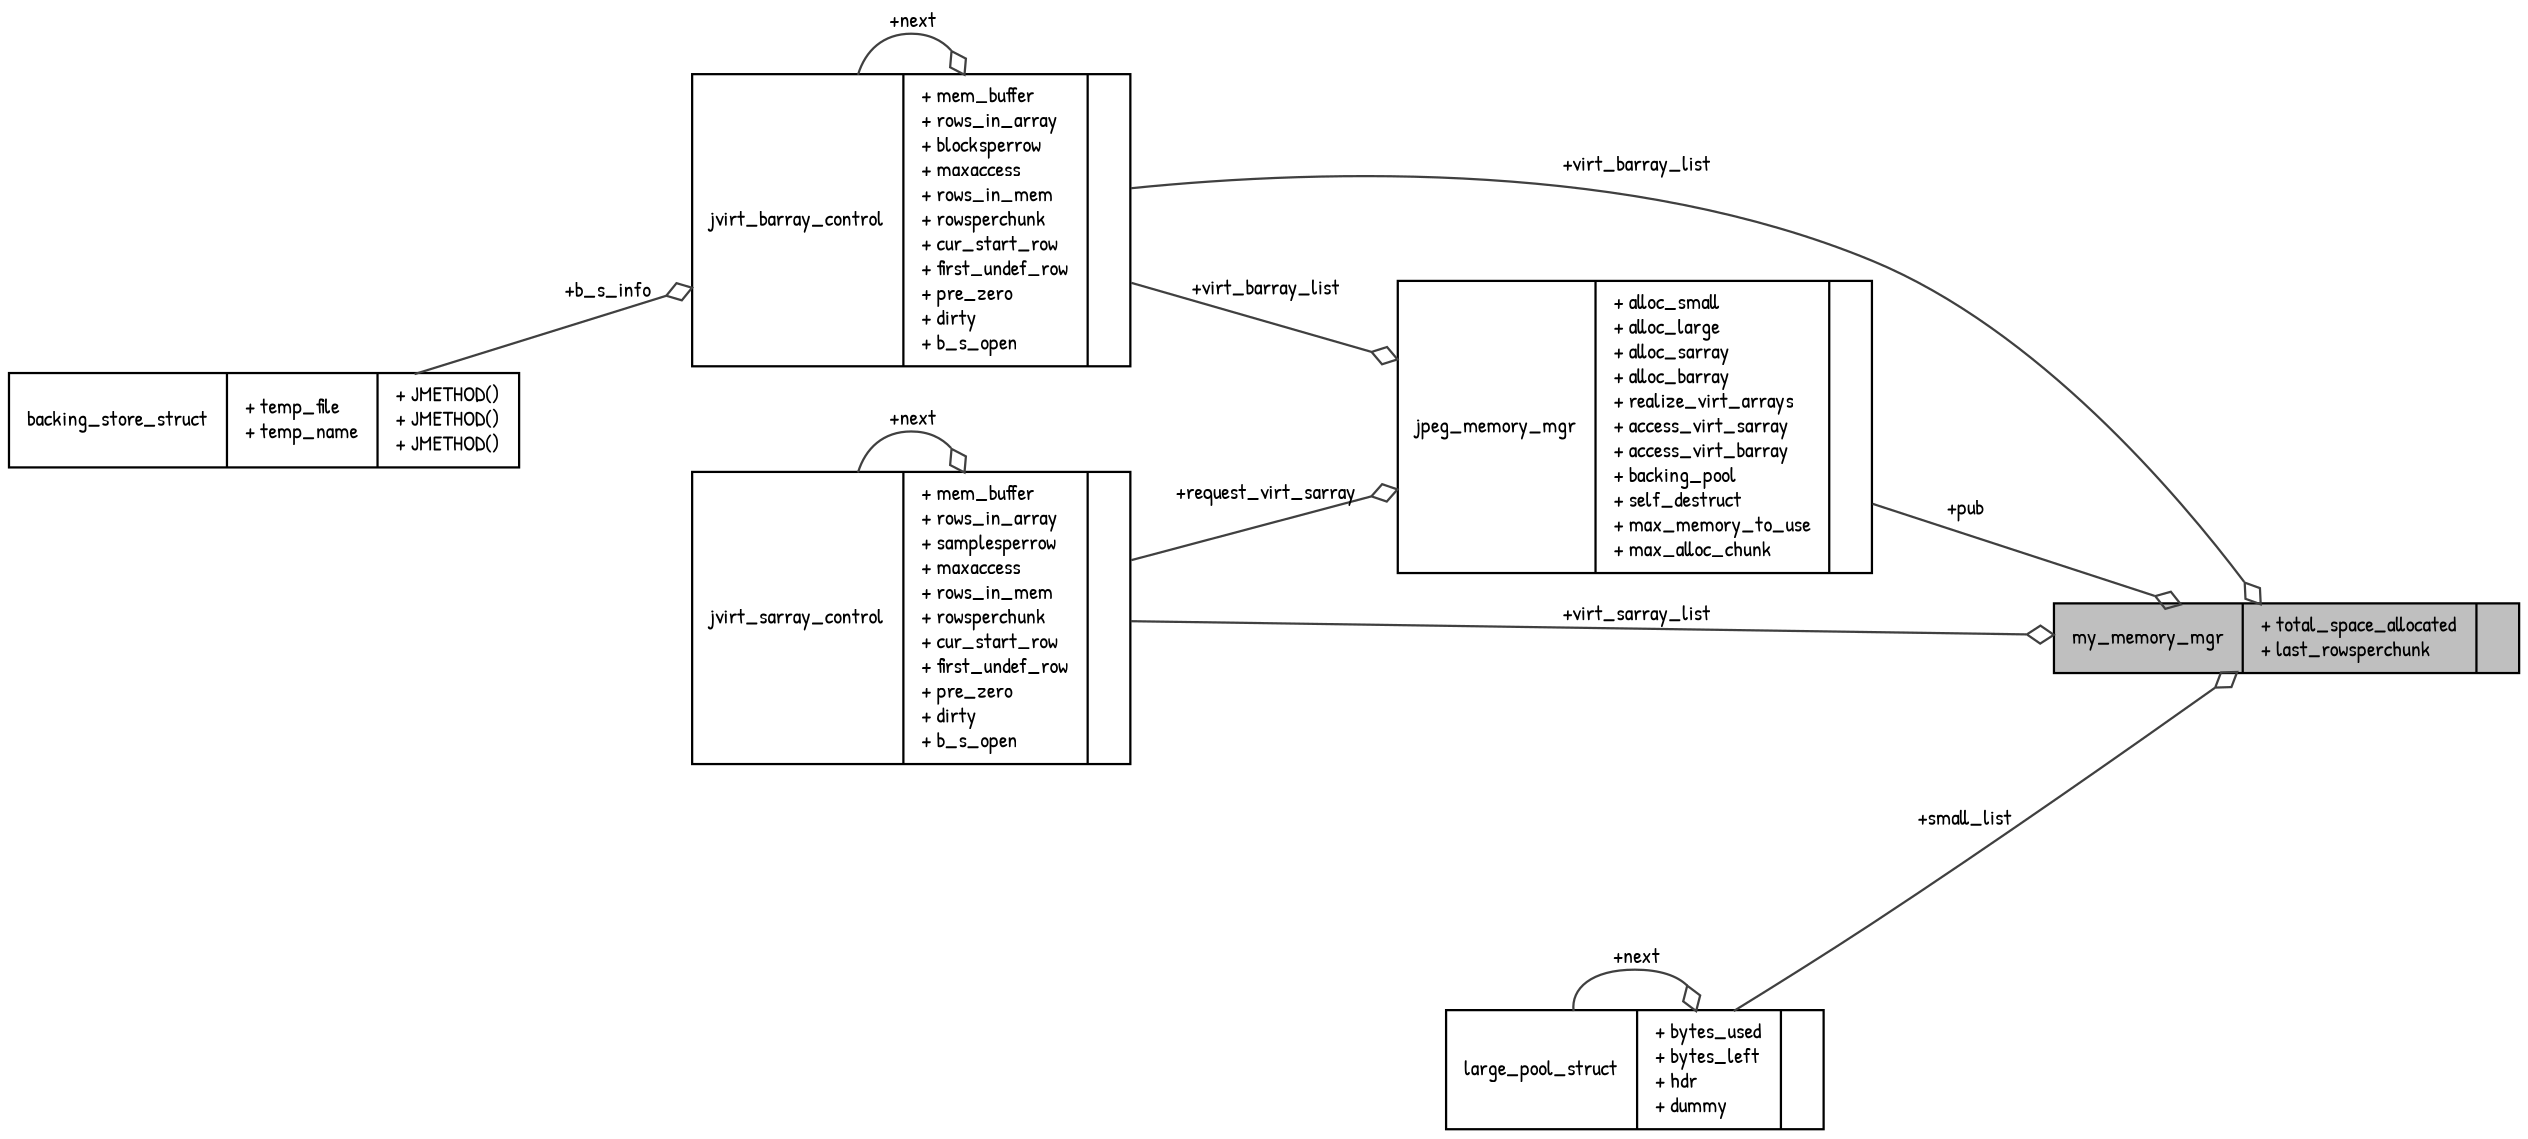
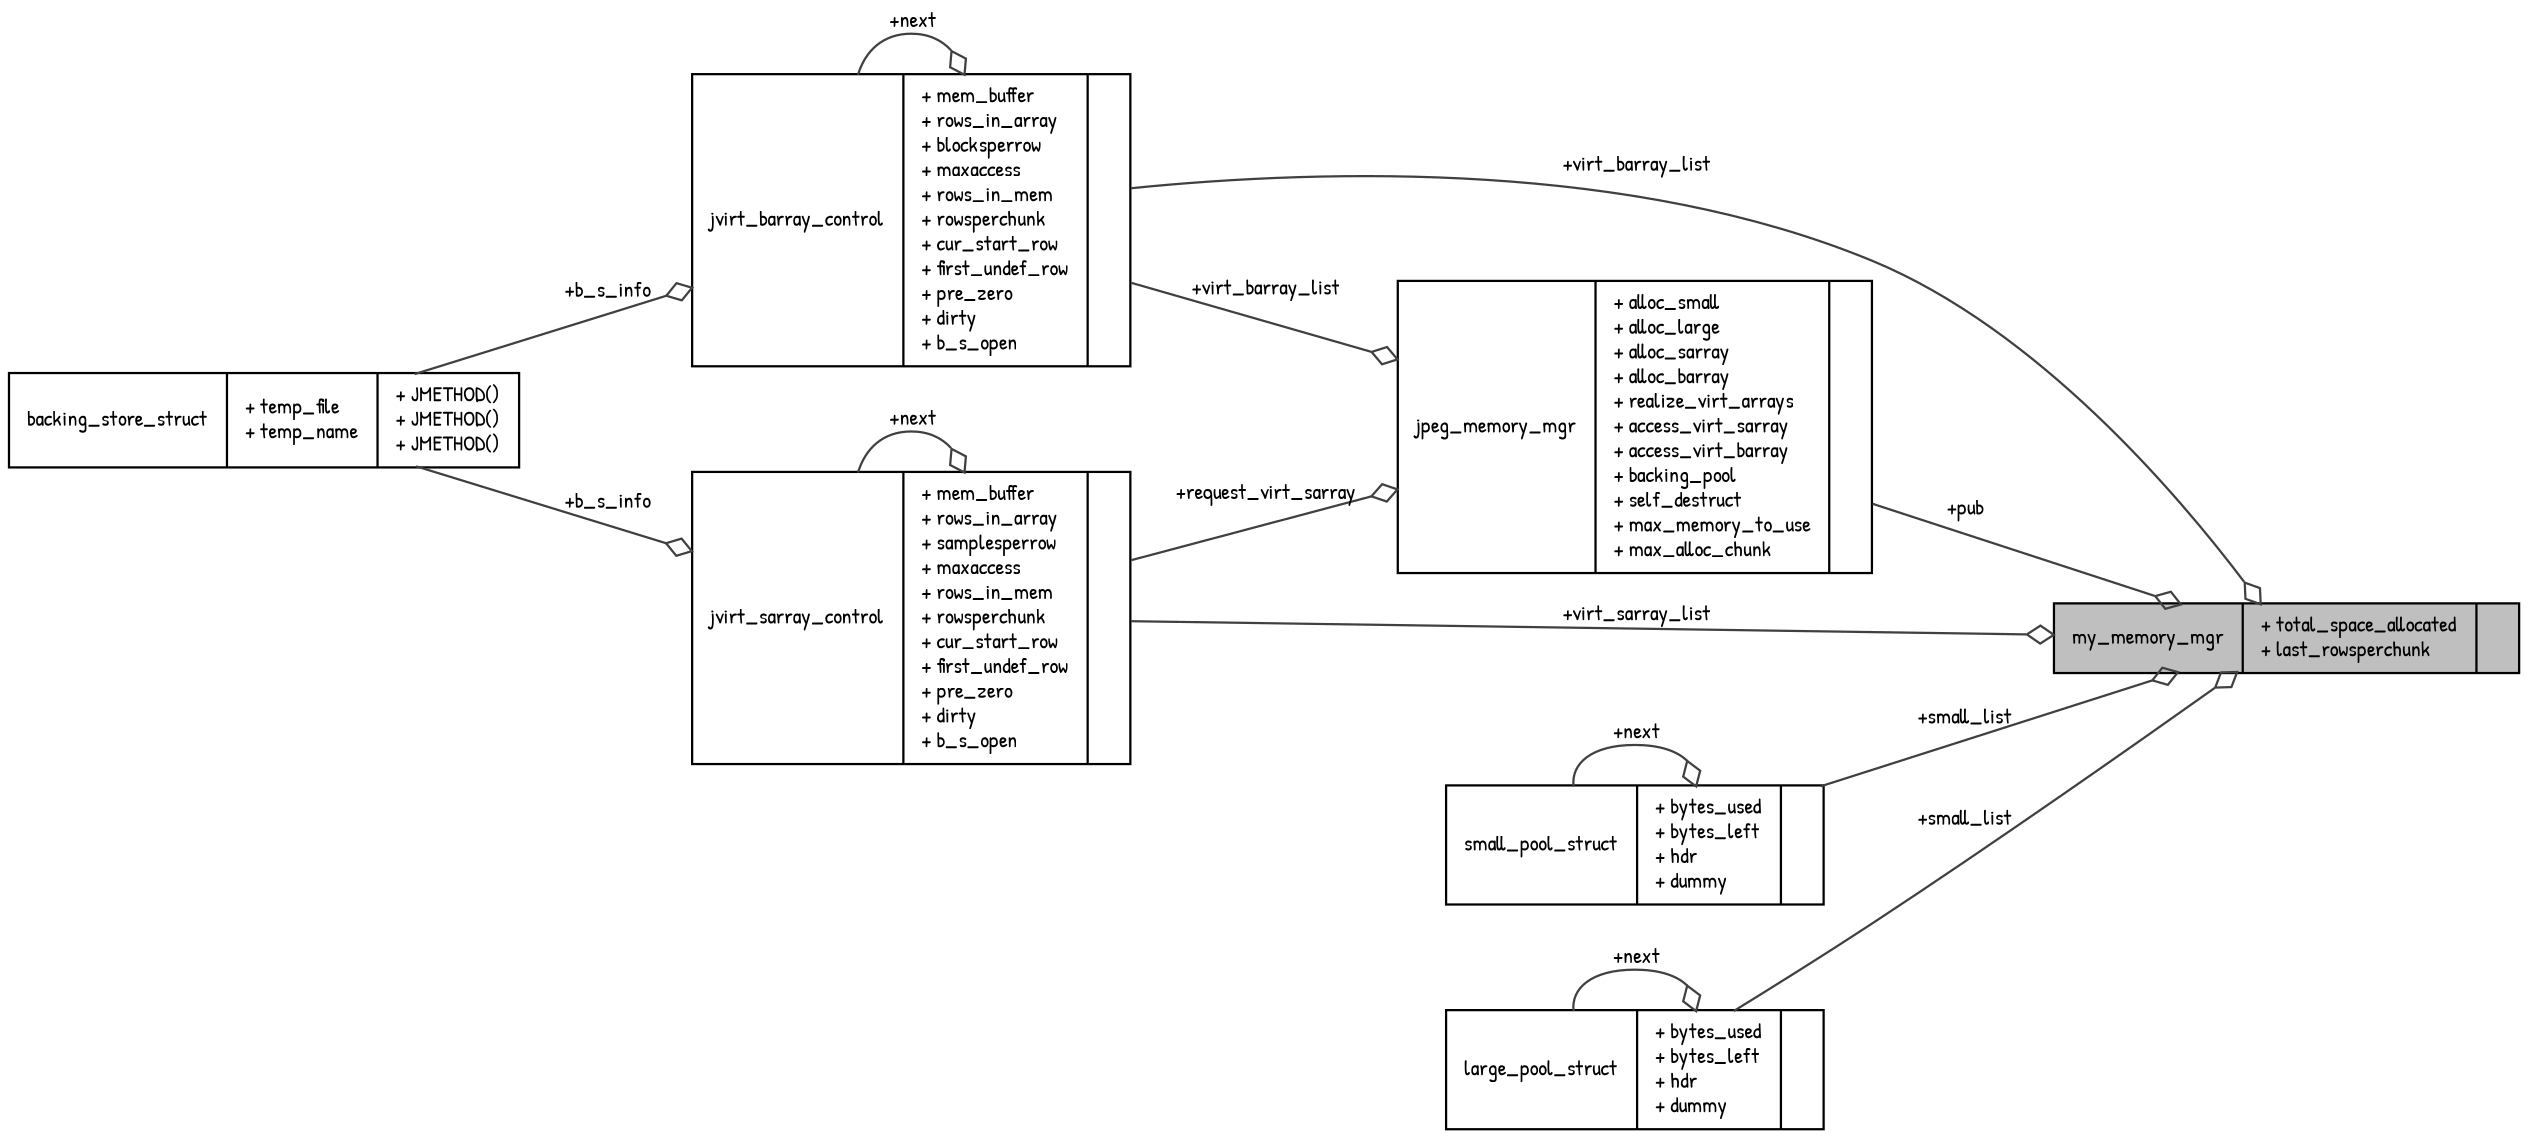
edge "backing_store_struct" -> "jvirt_sarray_control": added, label "+b_s_info"
node "small_pool_struct": added
